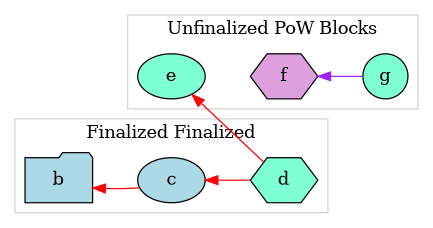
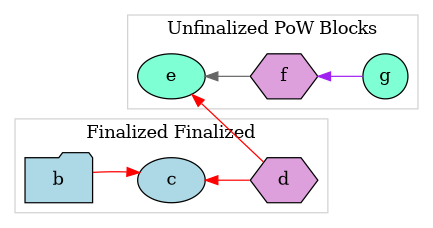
edge "f" -> "e": added
node "d": fillcolor aquamarine -> plum
edge "c" -> "b": reversed
